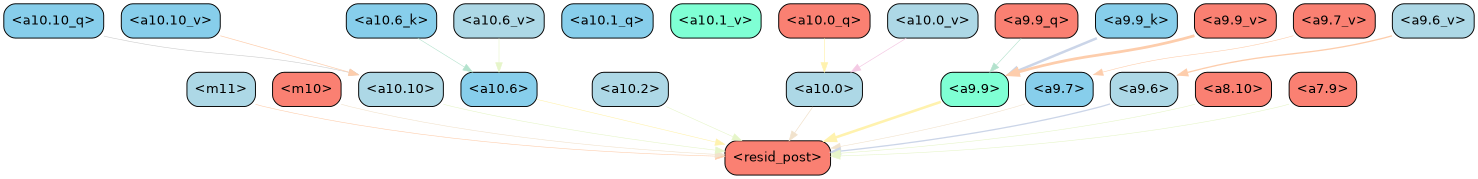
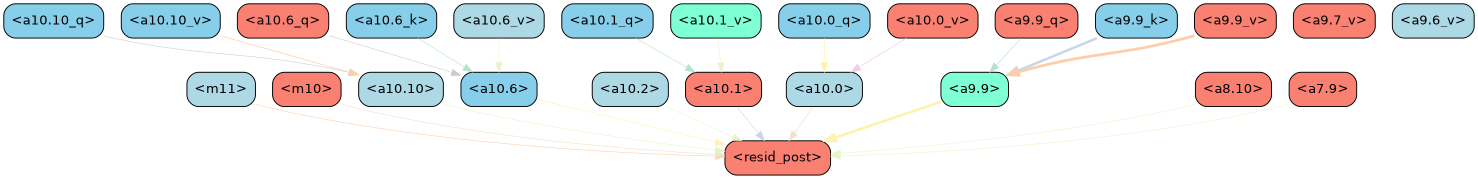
node "<a10.6_q>": added
node "<a10.0_q>": fillcolor salmon -> skyblue
node "<a10.0_v>": fillcolor lightblue -> salmon
node "<a10.1>": added
node "<a9.7>": removed
node "<a9.6>": removed
